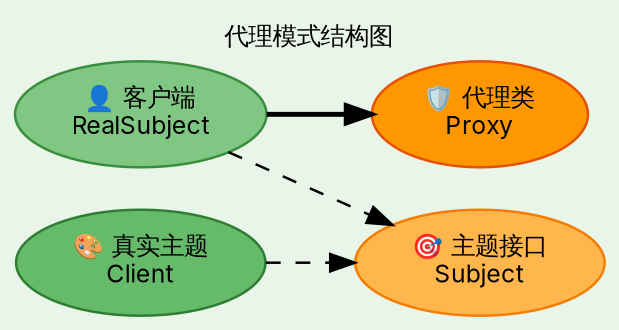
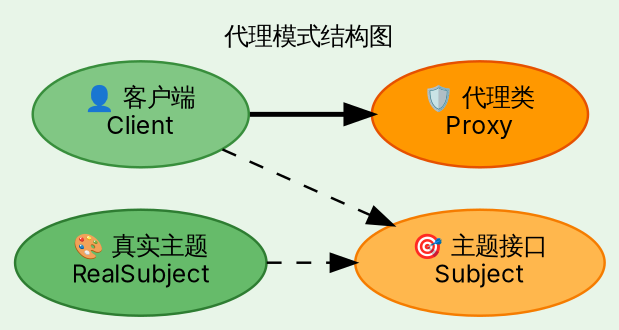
node "👤 客户端 RealSubject": label "👤 客户端 RealSubject" -> "👤 客户端 Client"
node "🎨 真实主题 Client": label "🎨 真实主题 Client" -> "🎨 真实主题 RealSubject"
